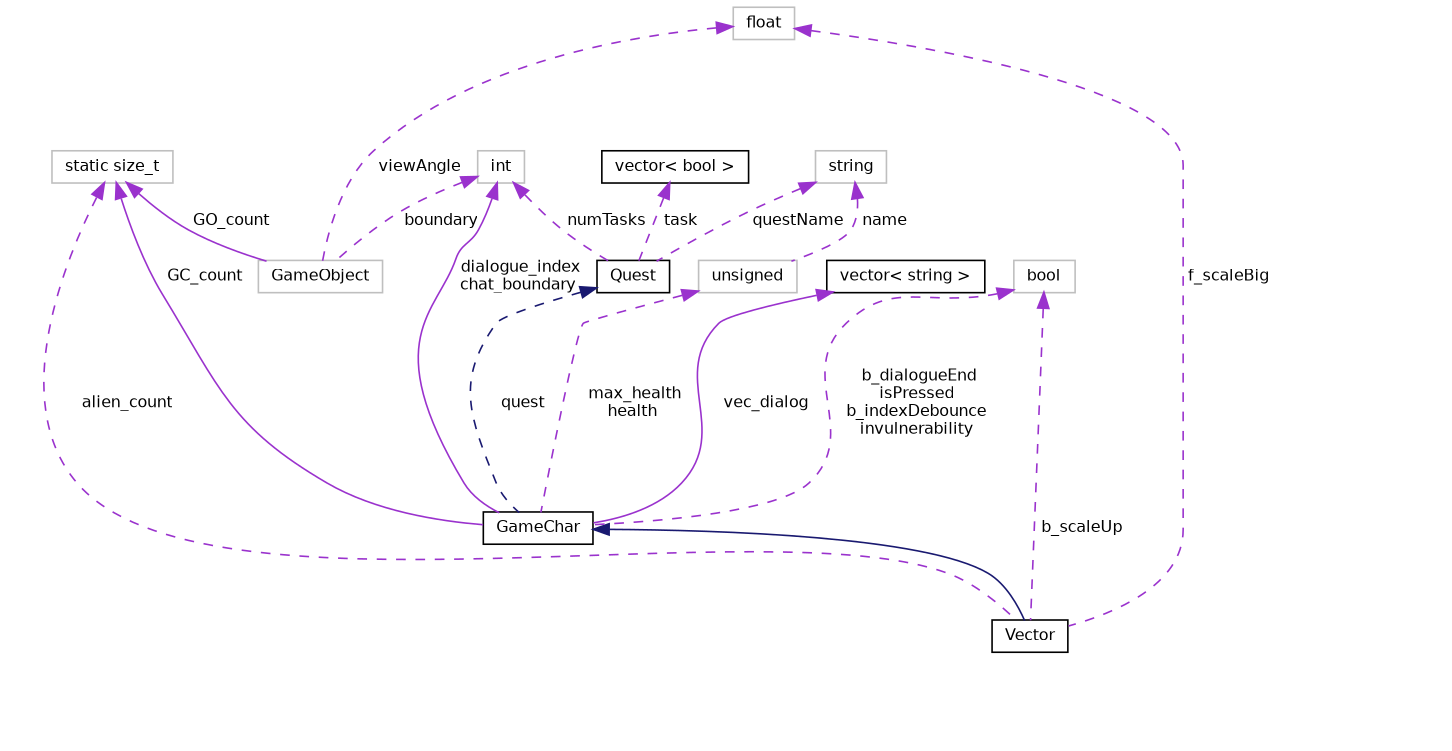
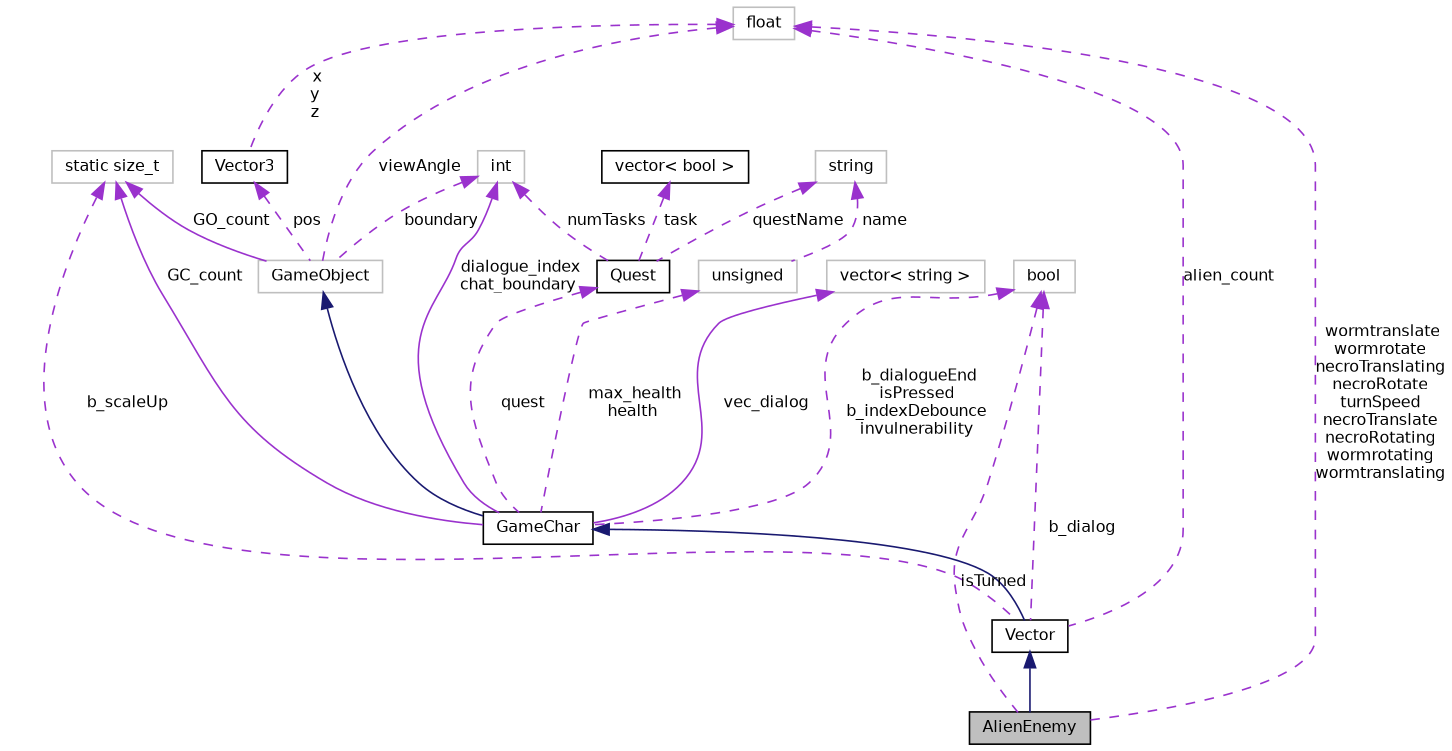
node "Vector3": added
node "vector< string >": color black -> grey75
edge "Vector" -> "float": label " f_scaleBig" -> " alien_count"
edge "GameChar" -> "Quest": color midnightblue -> darkorchid3
edge "Vector" -> "static size_t": label " alien_count" -> " b_scaleUp"
edge "GameChar" -> "GameObject": added
edge "Vector" -> "bool": label " b_scaleUp" -> " b_dialog"
node "AlienEnemy": added
